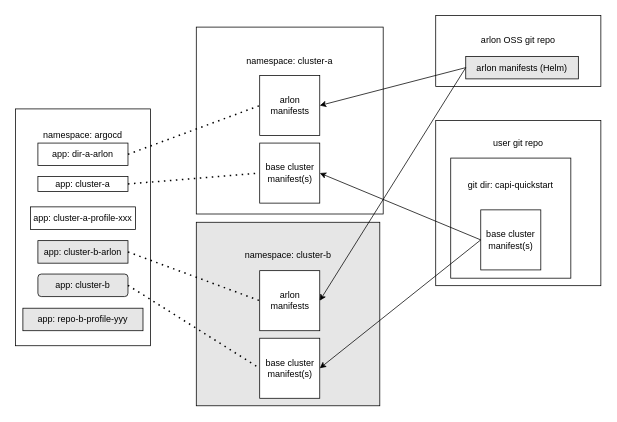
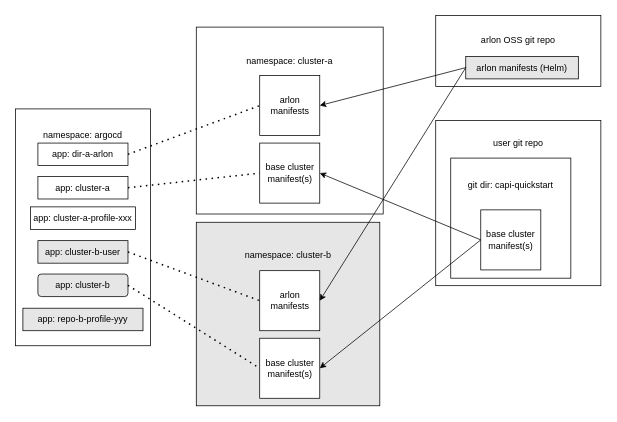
node "app: cluster-a": size 90x15 -> 90x23
node "app: cluster-b-arlon": label "app: cluster-b-arlon" -> "app: cluster-b-user"
